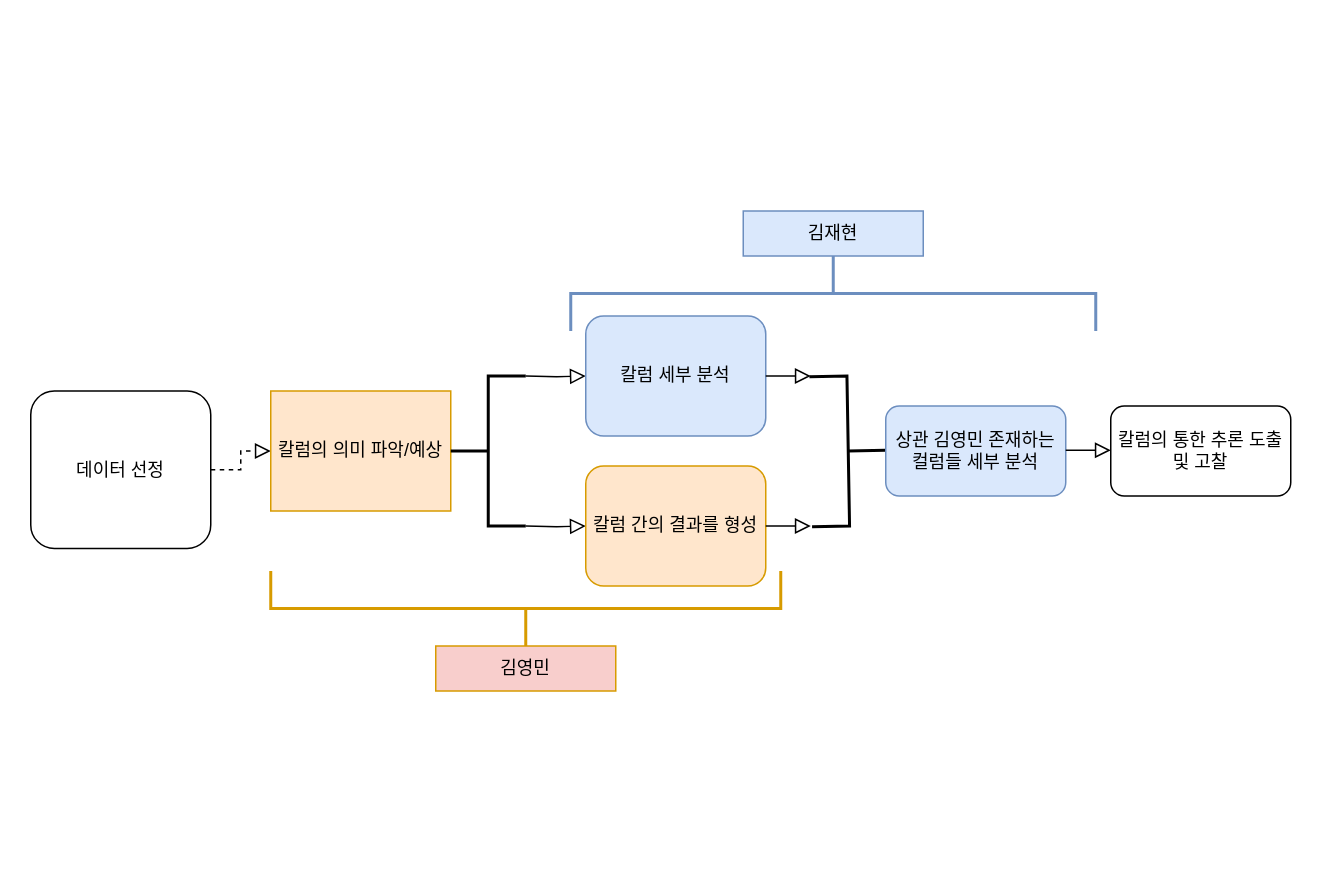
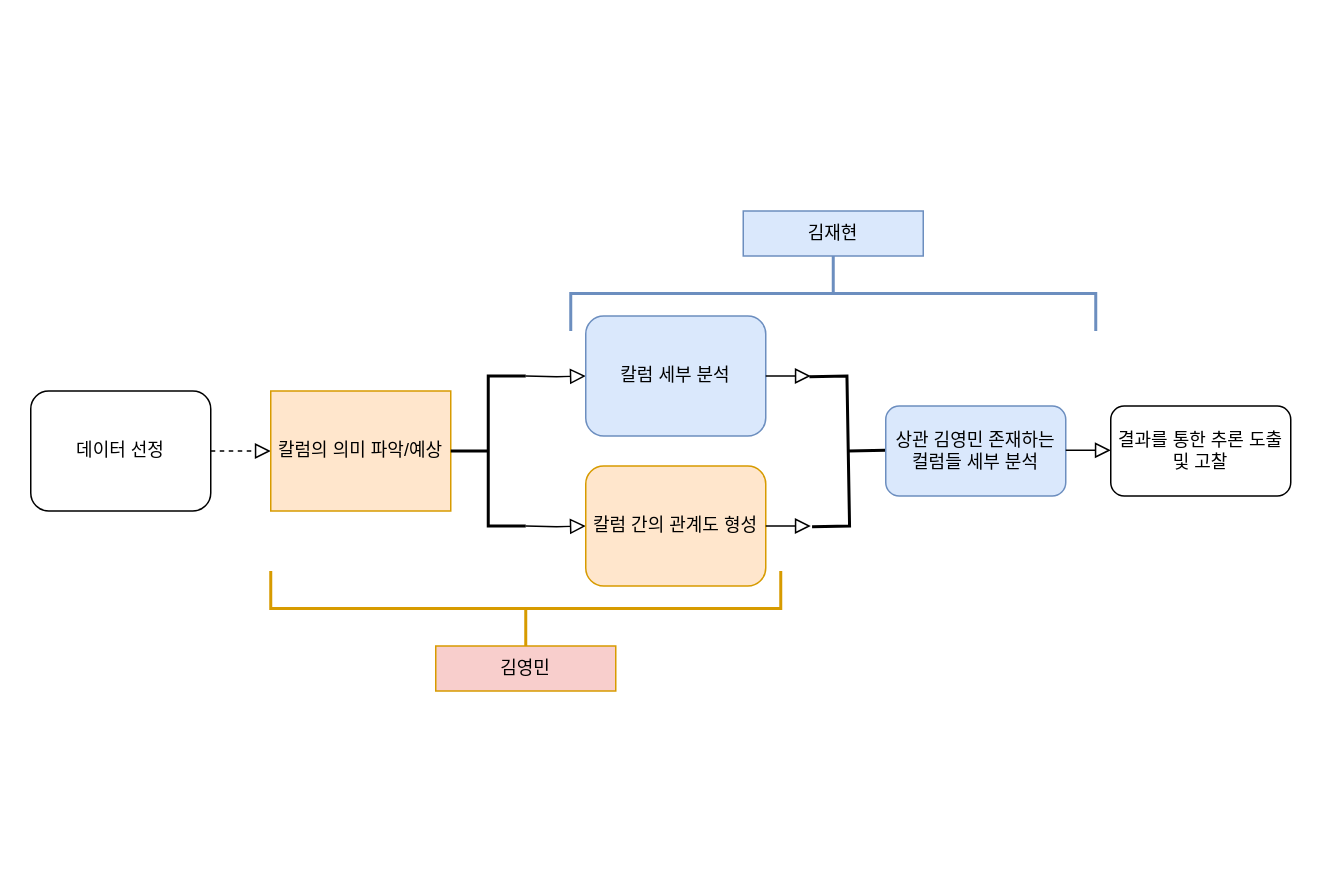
node "칼럼의 통한 추론 도출 및 고찰": label "칼럼의 통한 추론 도출 및 고찰" -> "결과를 통한 추론 도출 및 고찰"
node "데이터 선정": size 180x158 -> 180x120
node "칼럼 간의 결과를 형성": label "칼럼 간의 결과를 형성" -> "칼럼 간의 관계도 형성"
